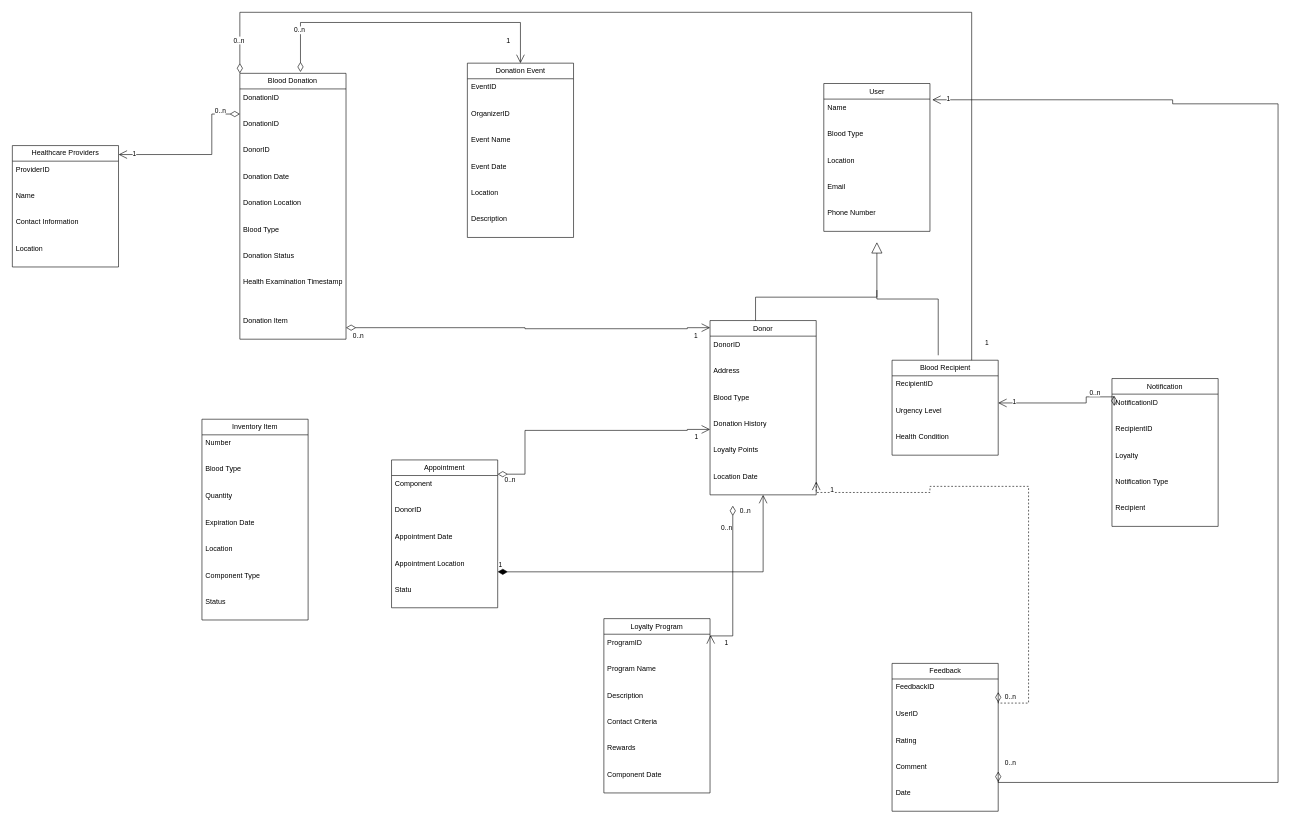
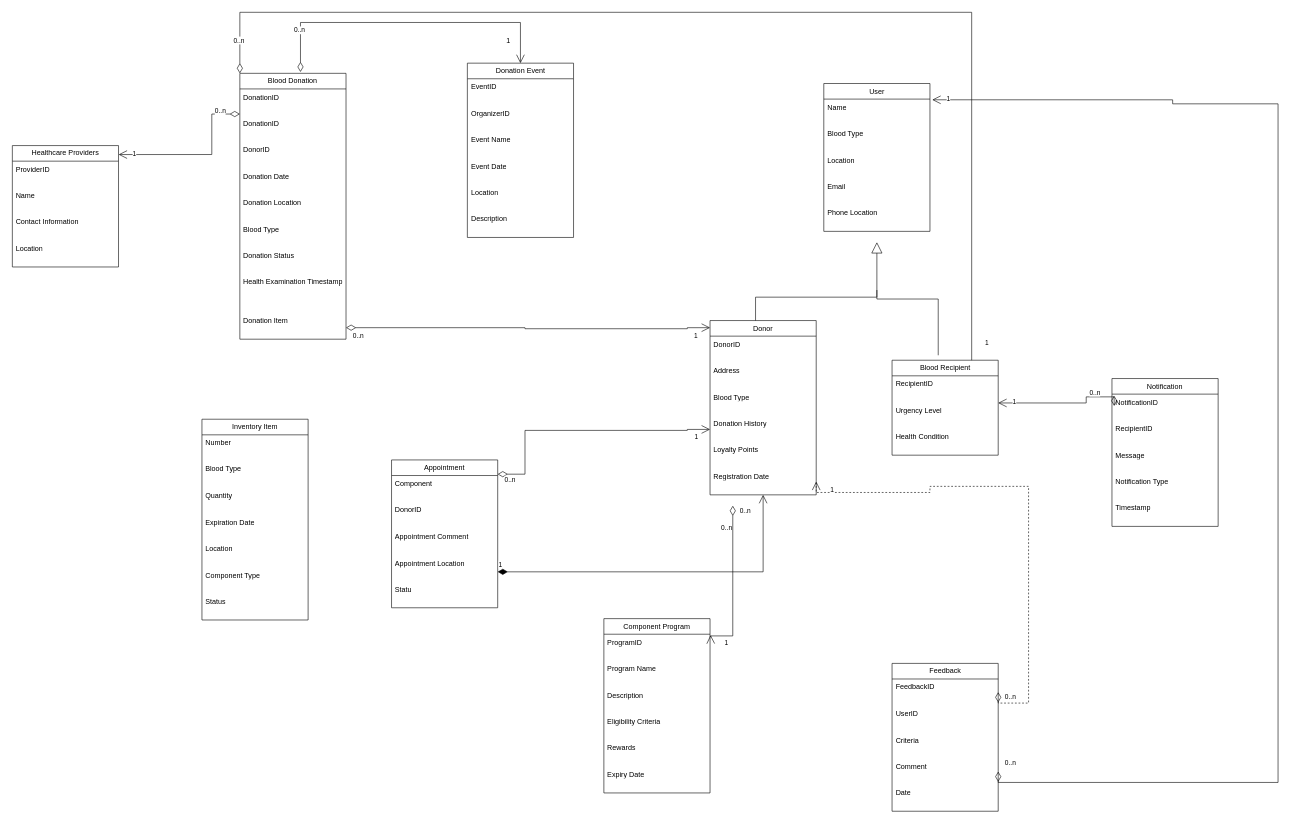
node "Phone Number": label "Phone Number" -> "Phone Location"
node "Loyalty": label "Loyalty" -> "Message"
node "Location Date": label "Location Date" -> "Registration Date"
node "Recipient": label "Recipient" -> "Timestamp"
node "Appointment Date": label "Appointment Date" -> "Appointment Comment"
node "Loyalty Program": label "Loyalty Program" -> "Component Program"
node "Contact Criteria": label "Contact Criteria" -> "Eligibility Criteria"
node "Rating": label "Rating" -> "Criteria"
node "Component Date": label "Component Date" -> "Expiry Date"
